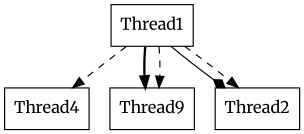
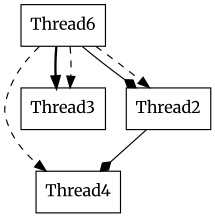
node "Thread1": label "Thread1" -> "Thread6"
node "Thread9": label "Thread9" -> "Thread3"
edge "Thread2" -> "Thread4": added
